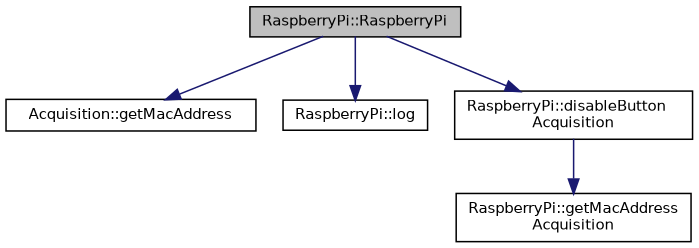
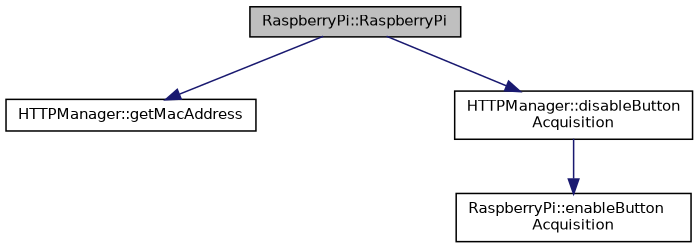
node "Acquisition::getMacAddress": label "Acquisition::getMacAddress" -> "HTTPManager::getMacAddress"
node "RaspberryPi::log": removed
node "RaspberryPi::disableButton Acquisition": label "RaspberryPi::disableButton Acquisition" -> "HTTPManager::disableButton Acquisition"
node "RaspberryPi::getMacAddress Acquisition": label "RaspberryPi::getMacAddress Acquisition" -> "RaspberryPi::enableButton Acquisition"
